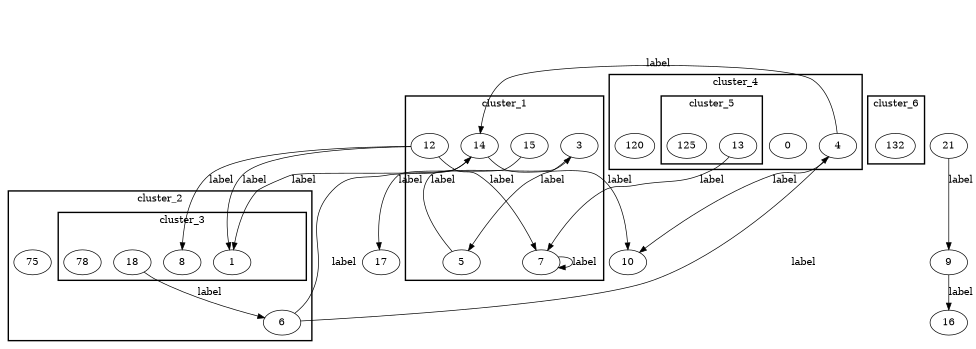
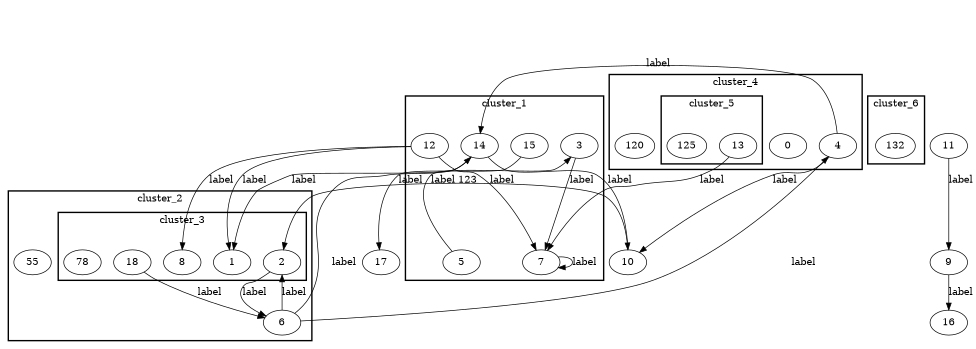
node "21": label "21" -> "11"
edge "3" -> "5": now "3" -> "7"
node "75": label "75" -> "55"
node "2": added
